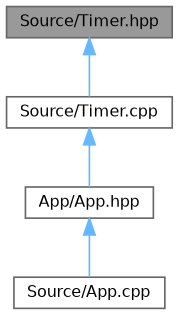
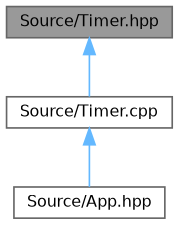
node "App/App.hpp": label "App/App.hpp" -> "Source/App.hpp"
node "Source/App.cpp": removed
